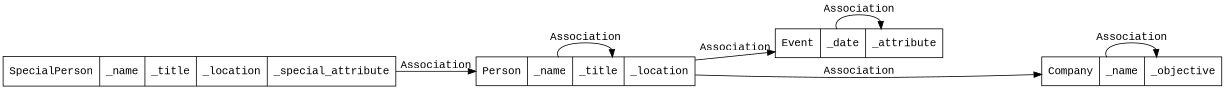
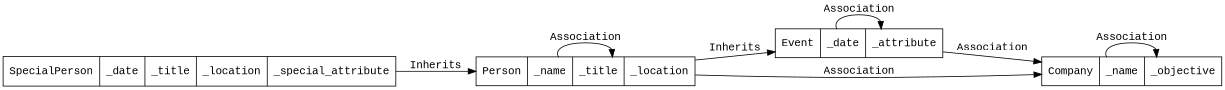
edge "Person" -> "Event": label "Association" -> "Inherits"
edge "Event" -> "Company": added, label "Association"
edge "SpecialPerson" -> "Person": label "Association" -> "Inherits"
node "SpecialPerson": text "_name" -> "_date"
